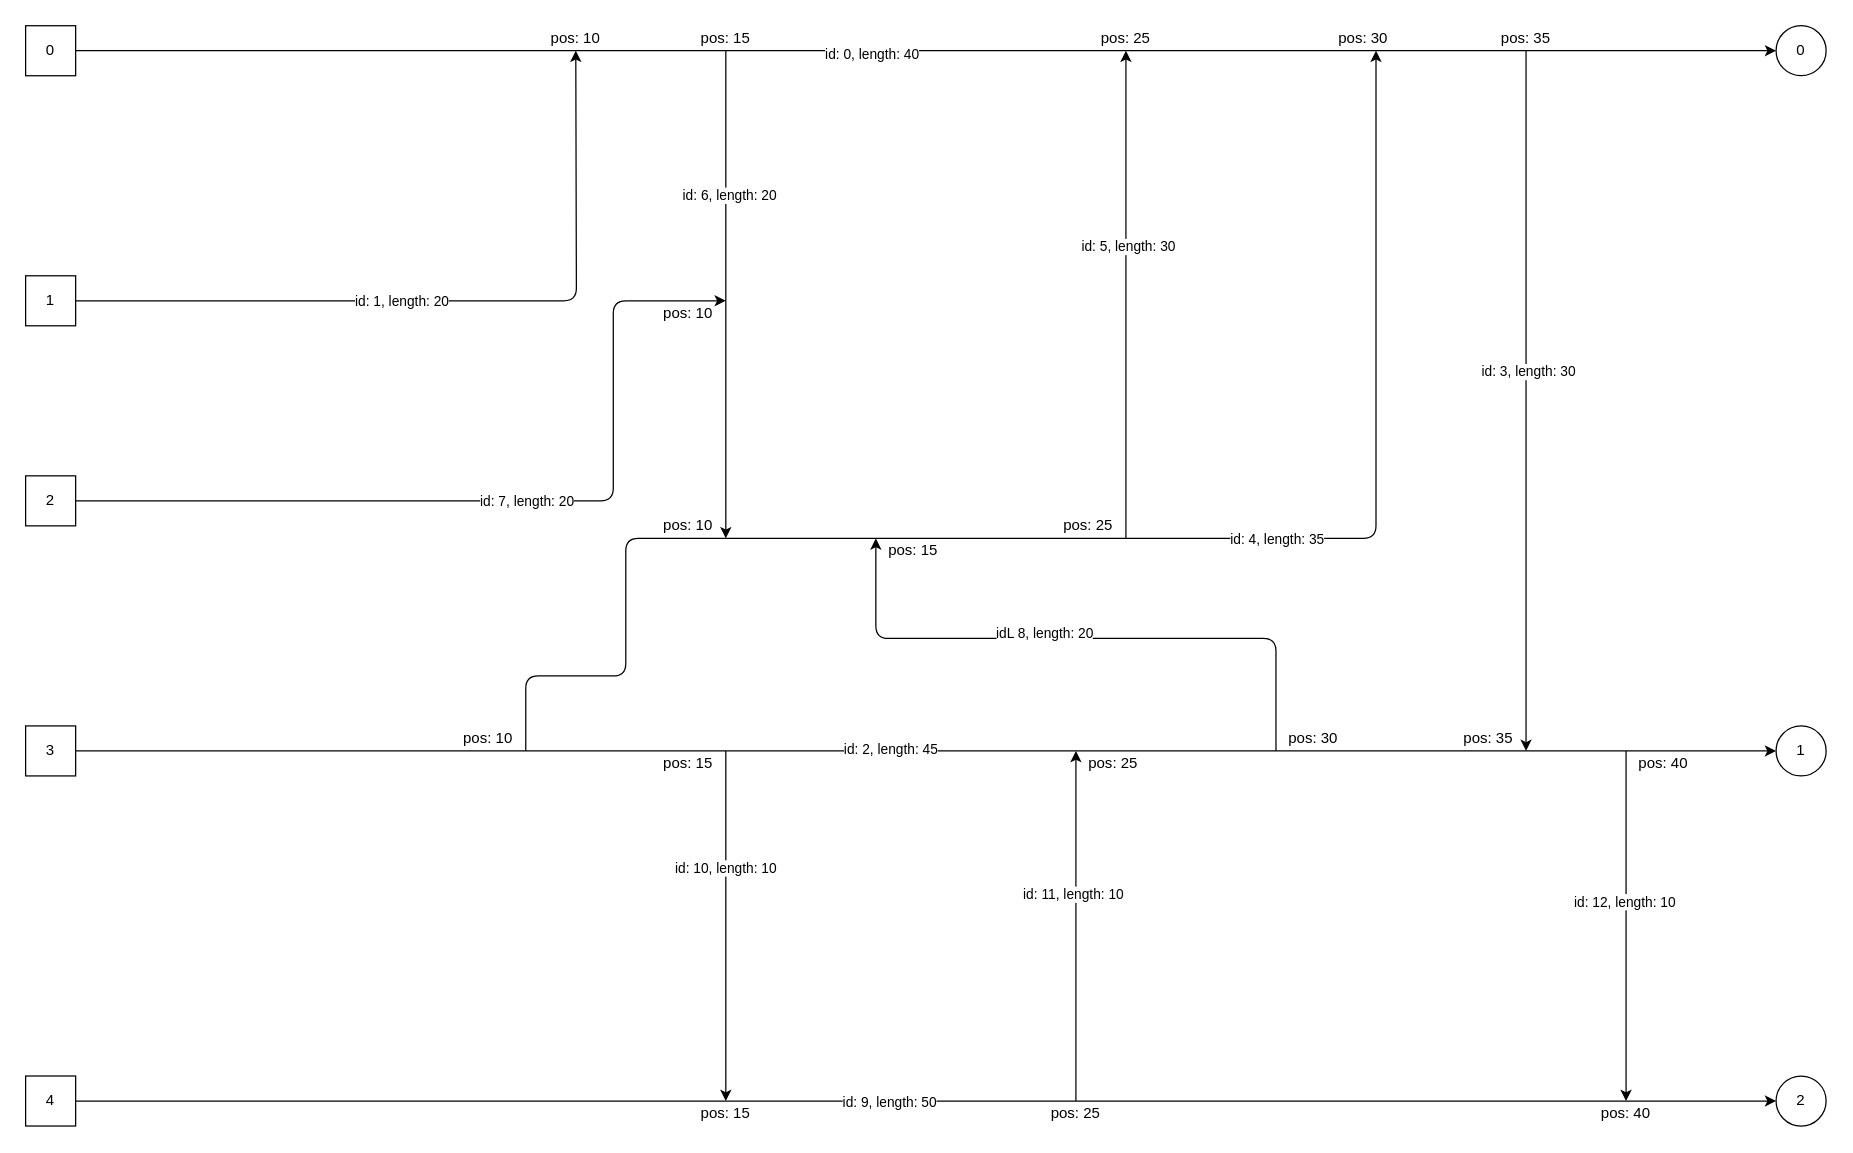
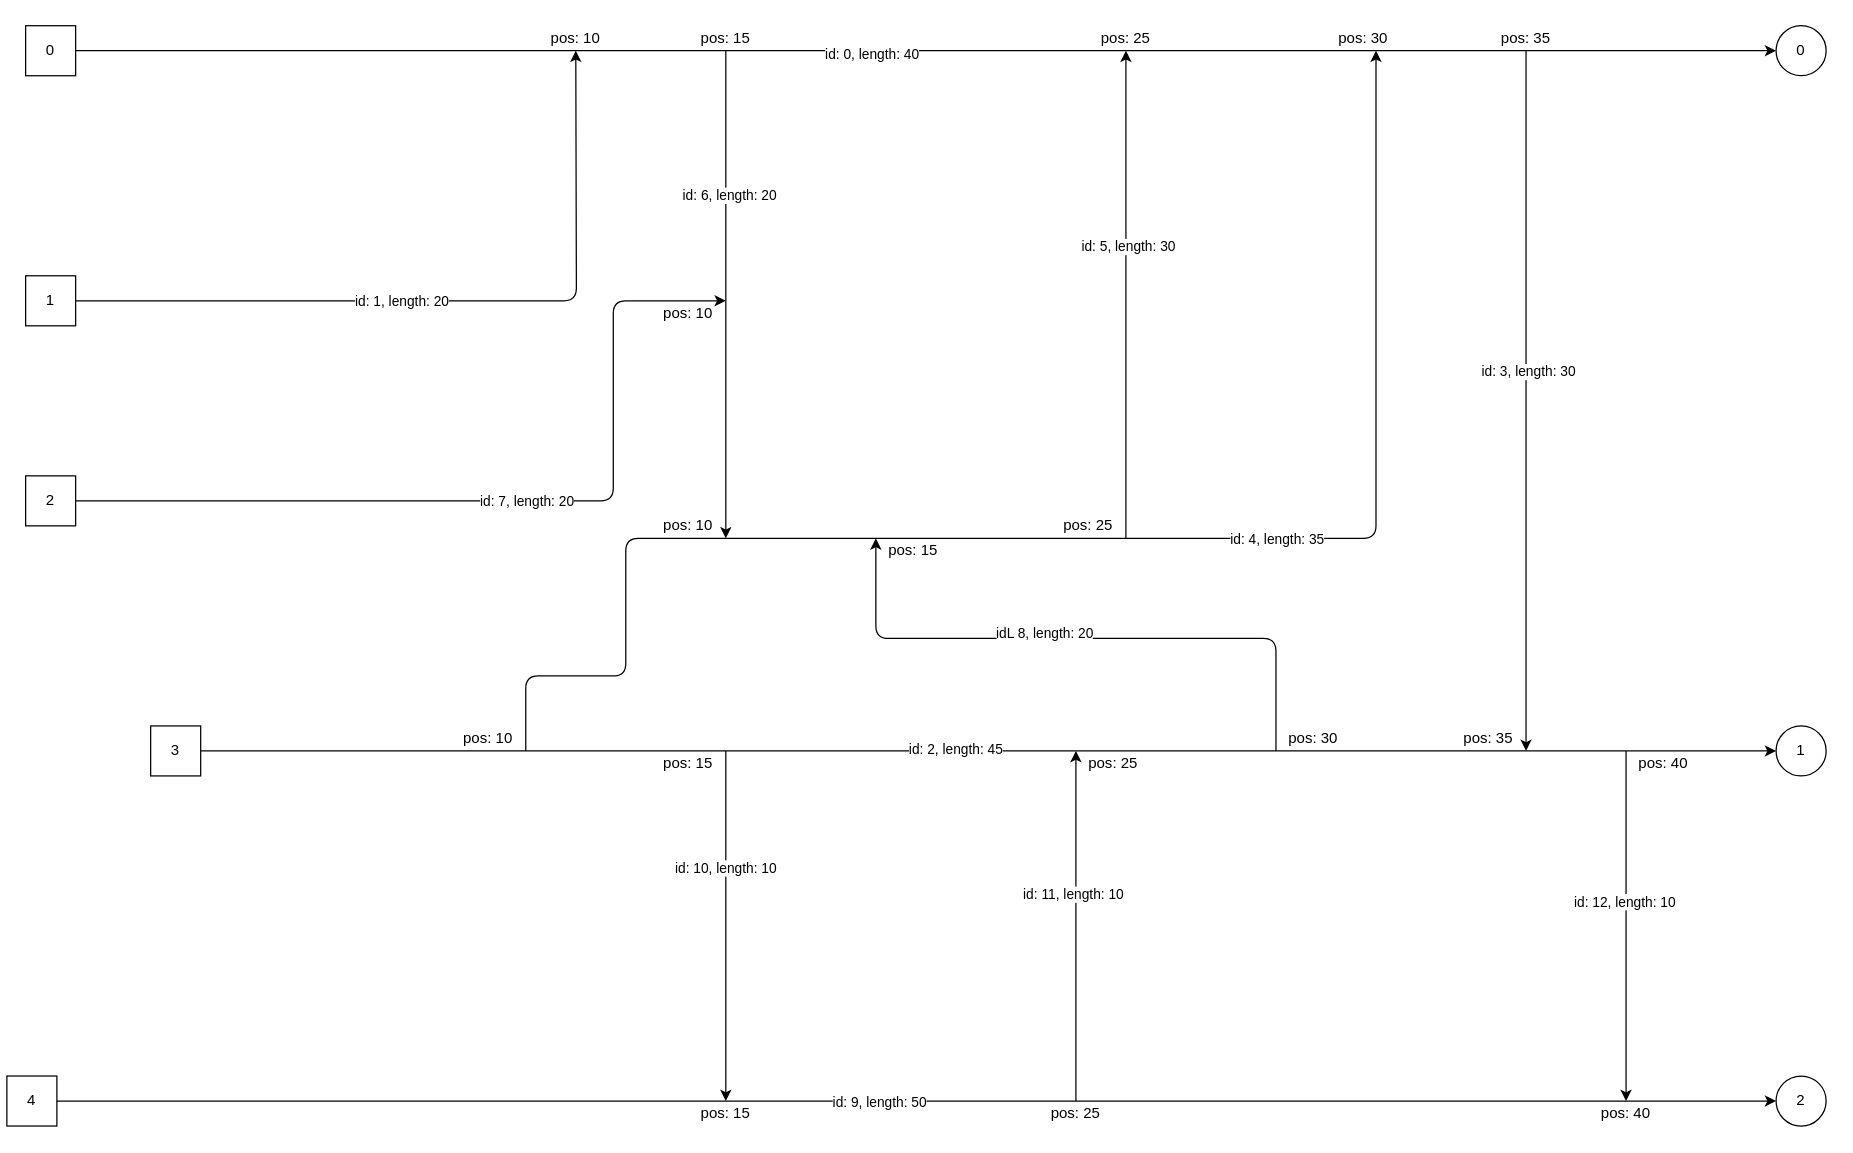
node "3": moved (51, 751) -> (176, 751)
node "4": moved (51, 1101) -> (32, 1101)
